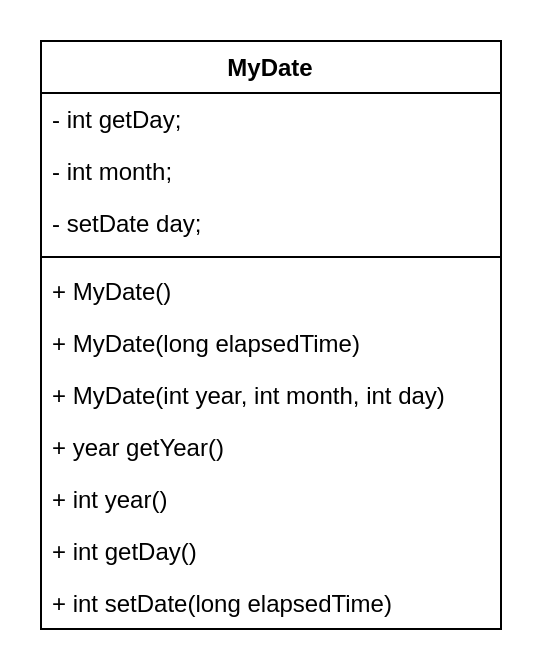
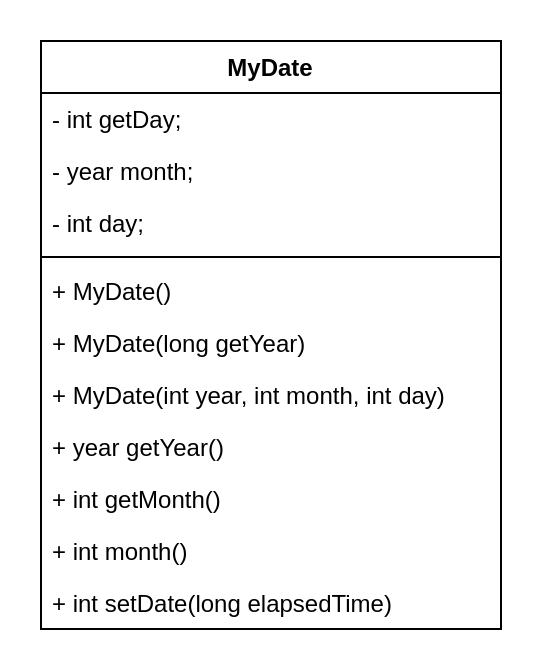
node "- int month;": label "- int month;" -> "- year month;"
node "- setDate day;": label "- setDate day;" -> "- int day;"
node "+ MyDate(long elapsedTime)": label "+ MyDate(long elapsedTime)" -> "+ MyDate(long getYear)"
node "+ int year()": label "+ int year()" -> "+ int getMonth()"
node "+ int getDay()": label "+ int getDay()" -> "+ int month()"
